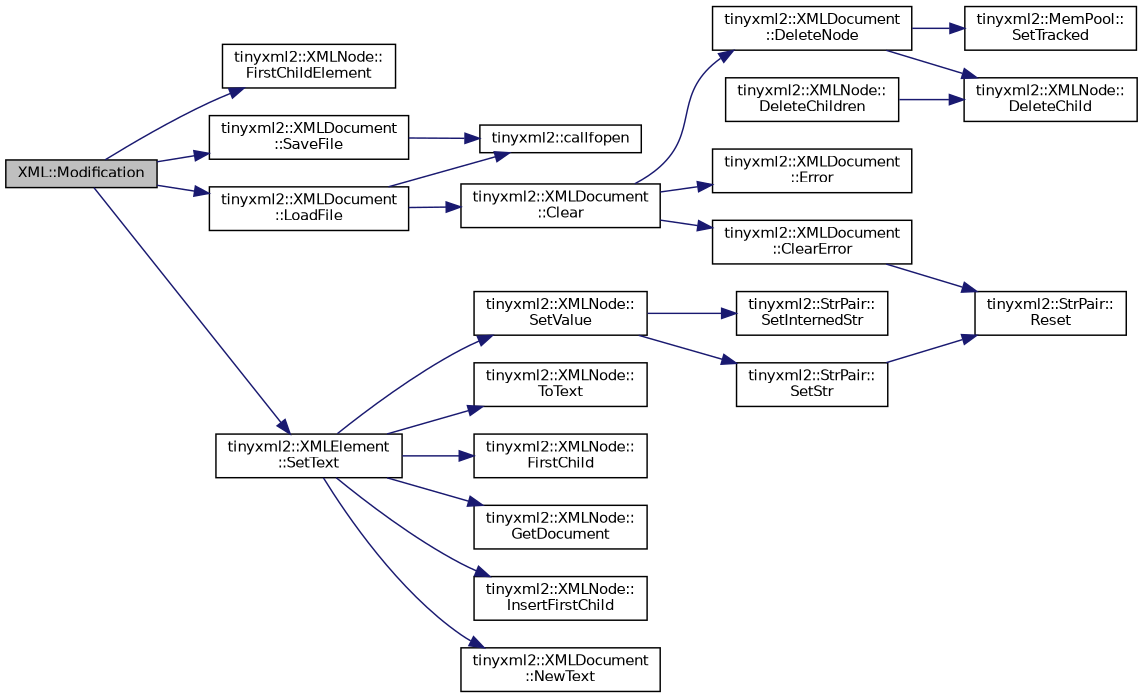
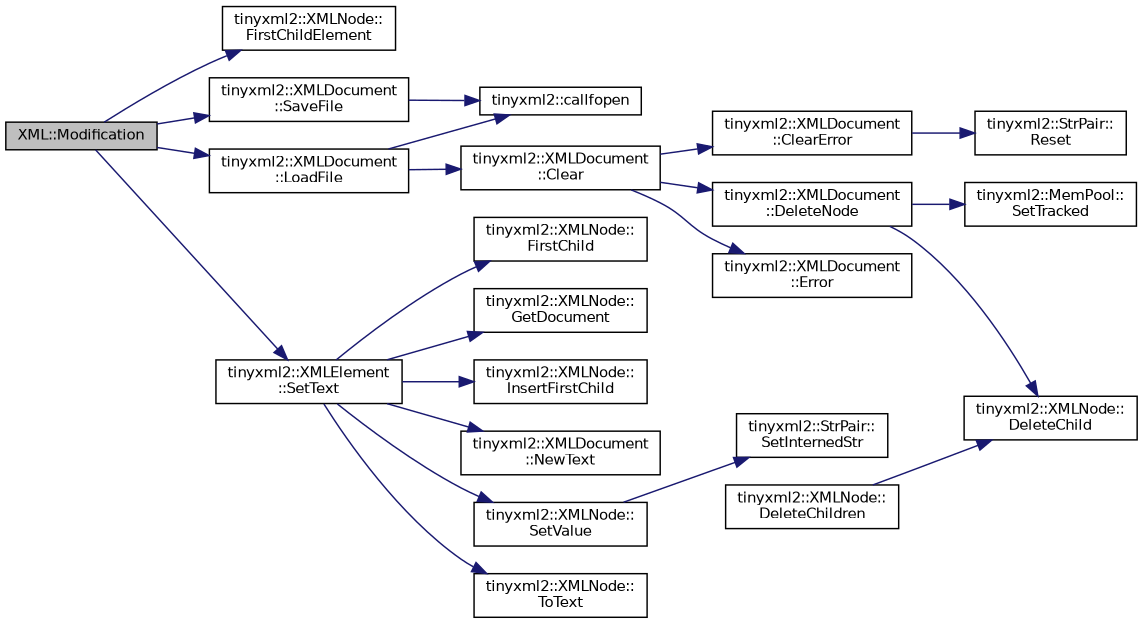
node "tinyxml2::StrPair:: SetStr": removed
